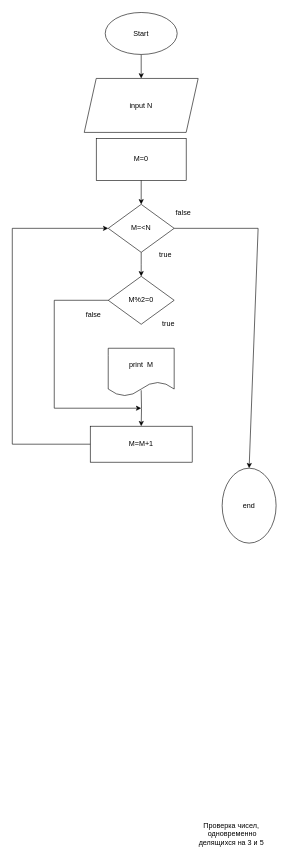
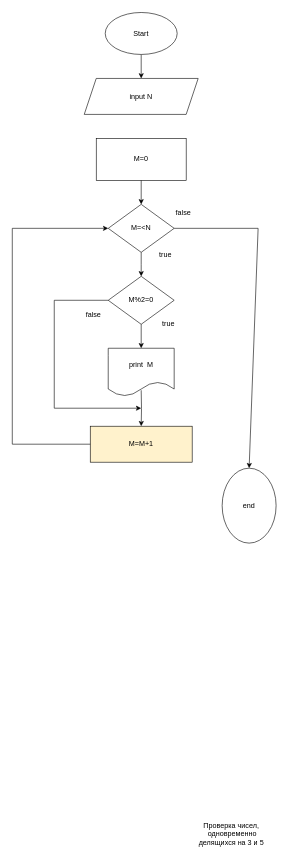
node "input N": size 114x54 -> 114x36
edge "M%2=0" -> "print M": added
node "M=M+1": fillcolor #ffffff -> #fff2cc
